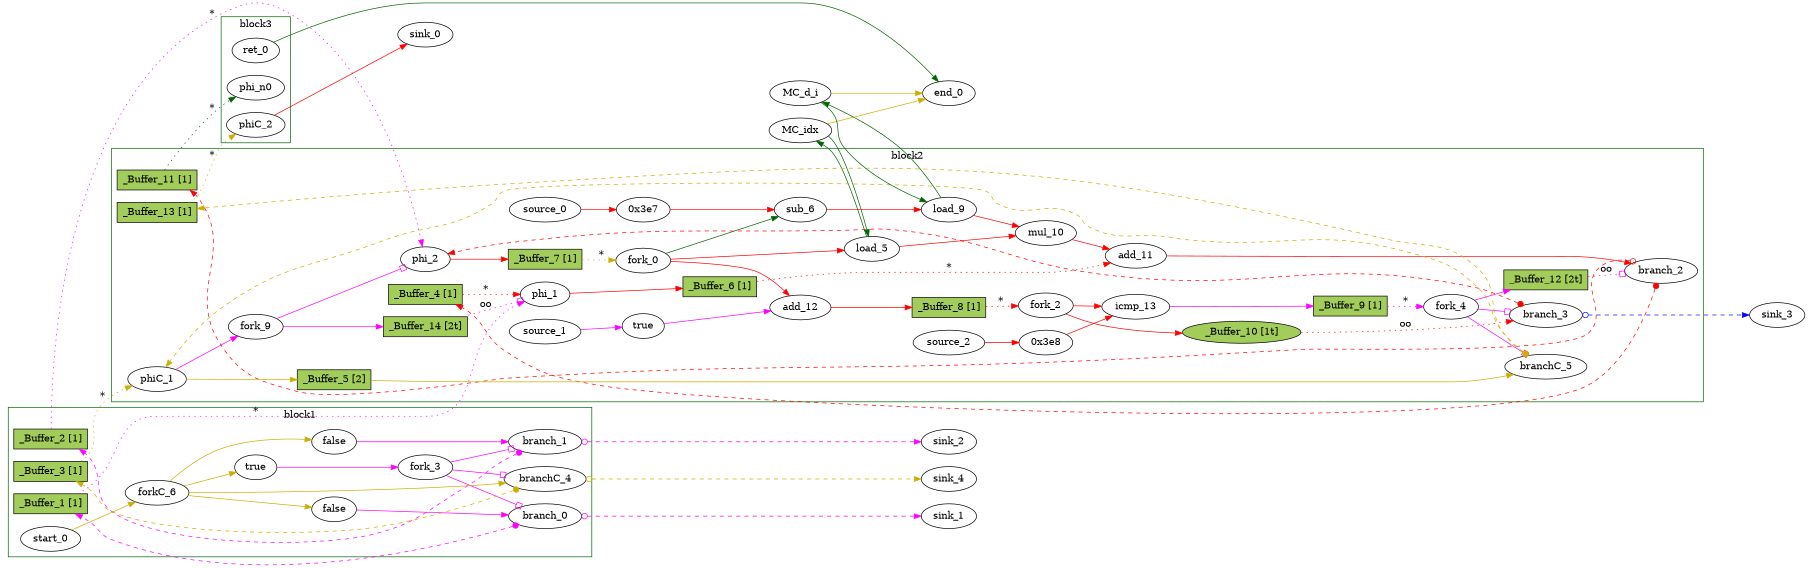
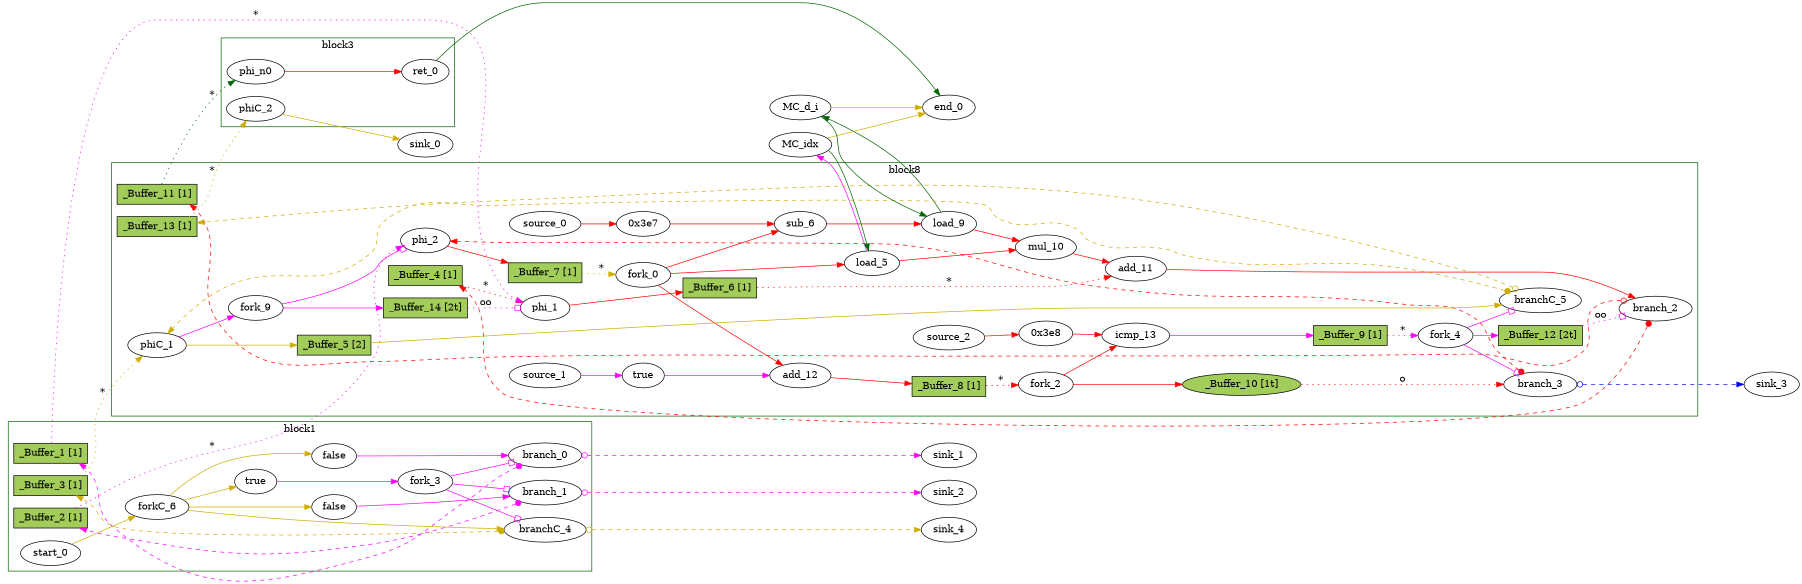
edge "phi_n0" -> "ret_0": added
edge "phiC_2" -> "sink_0": color red -> gold3
cluster "block2": label "block2" -> "block8"
edge "load_5" -> "MC_idx": color darkgreen -> magenta
edge "fork_0" -> "sub_6": color darkgreen -> red
edge "_Buffer_10 [1t]" -> "branch_3": label "oo" -> "o"
